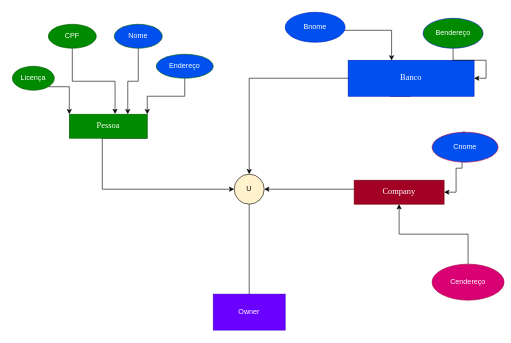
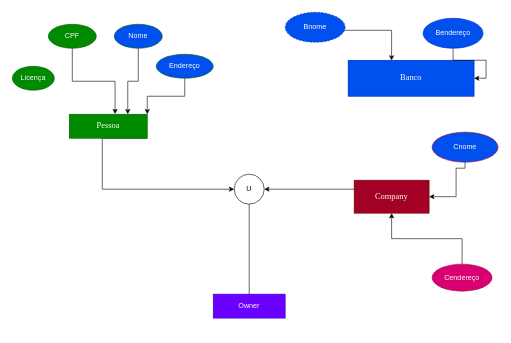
node "Bnome": style solid -> dashed
node "Bendereço": fillcolor #008a00 -> #0050ef
edge "Banco" -> "U": removed
edge "Licença" -> "Pessoa": removed
node "U": fillcolor #fff2cc -> #ffffff
node "Company": size 90x24 -> 75x33
node "Cendereço": size 72x36 -> 60x27
node "Owner": size 72x36 -> 72x24
